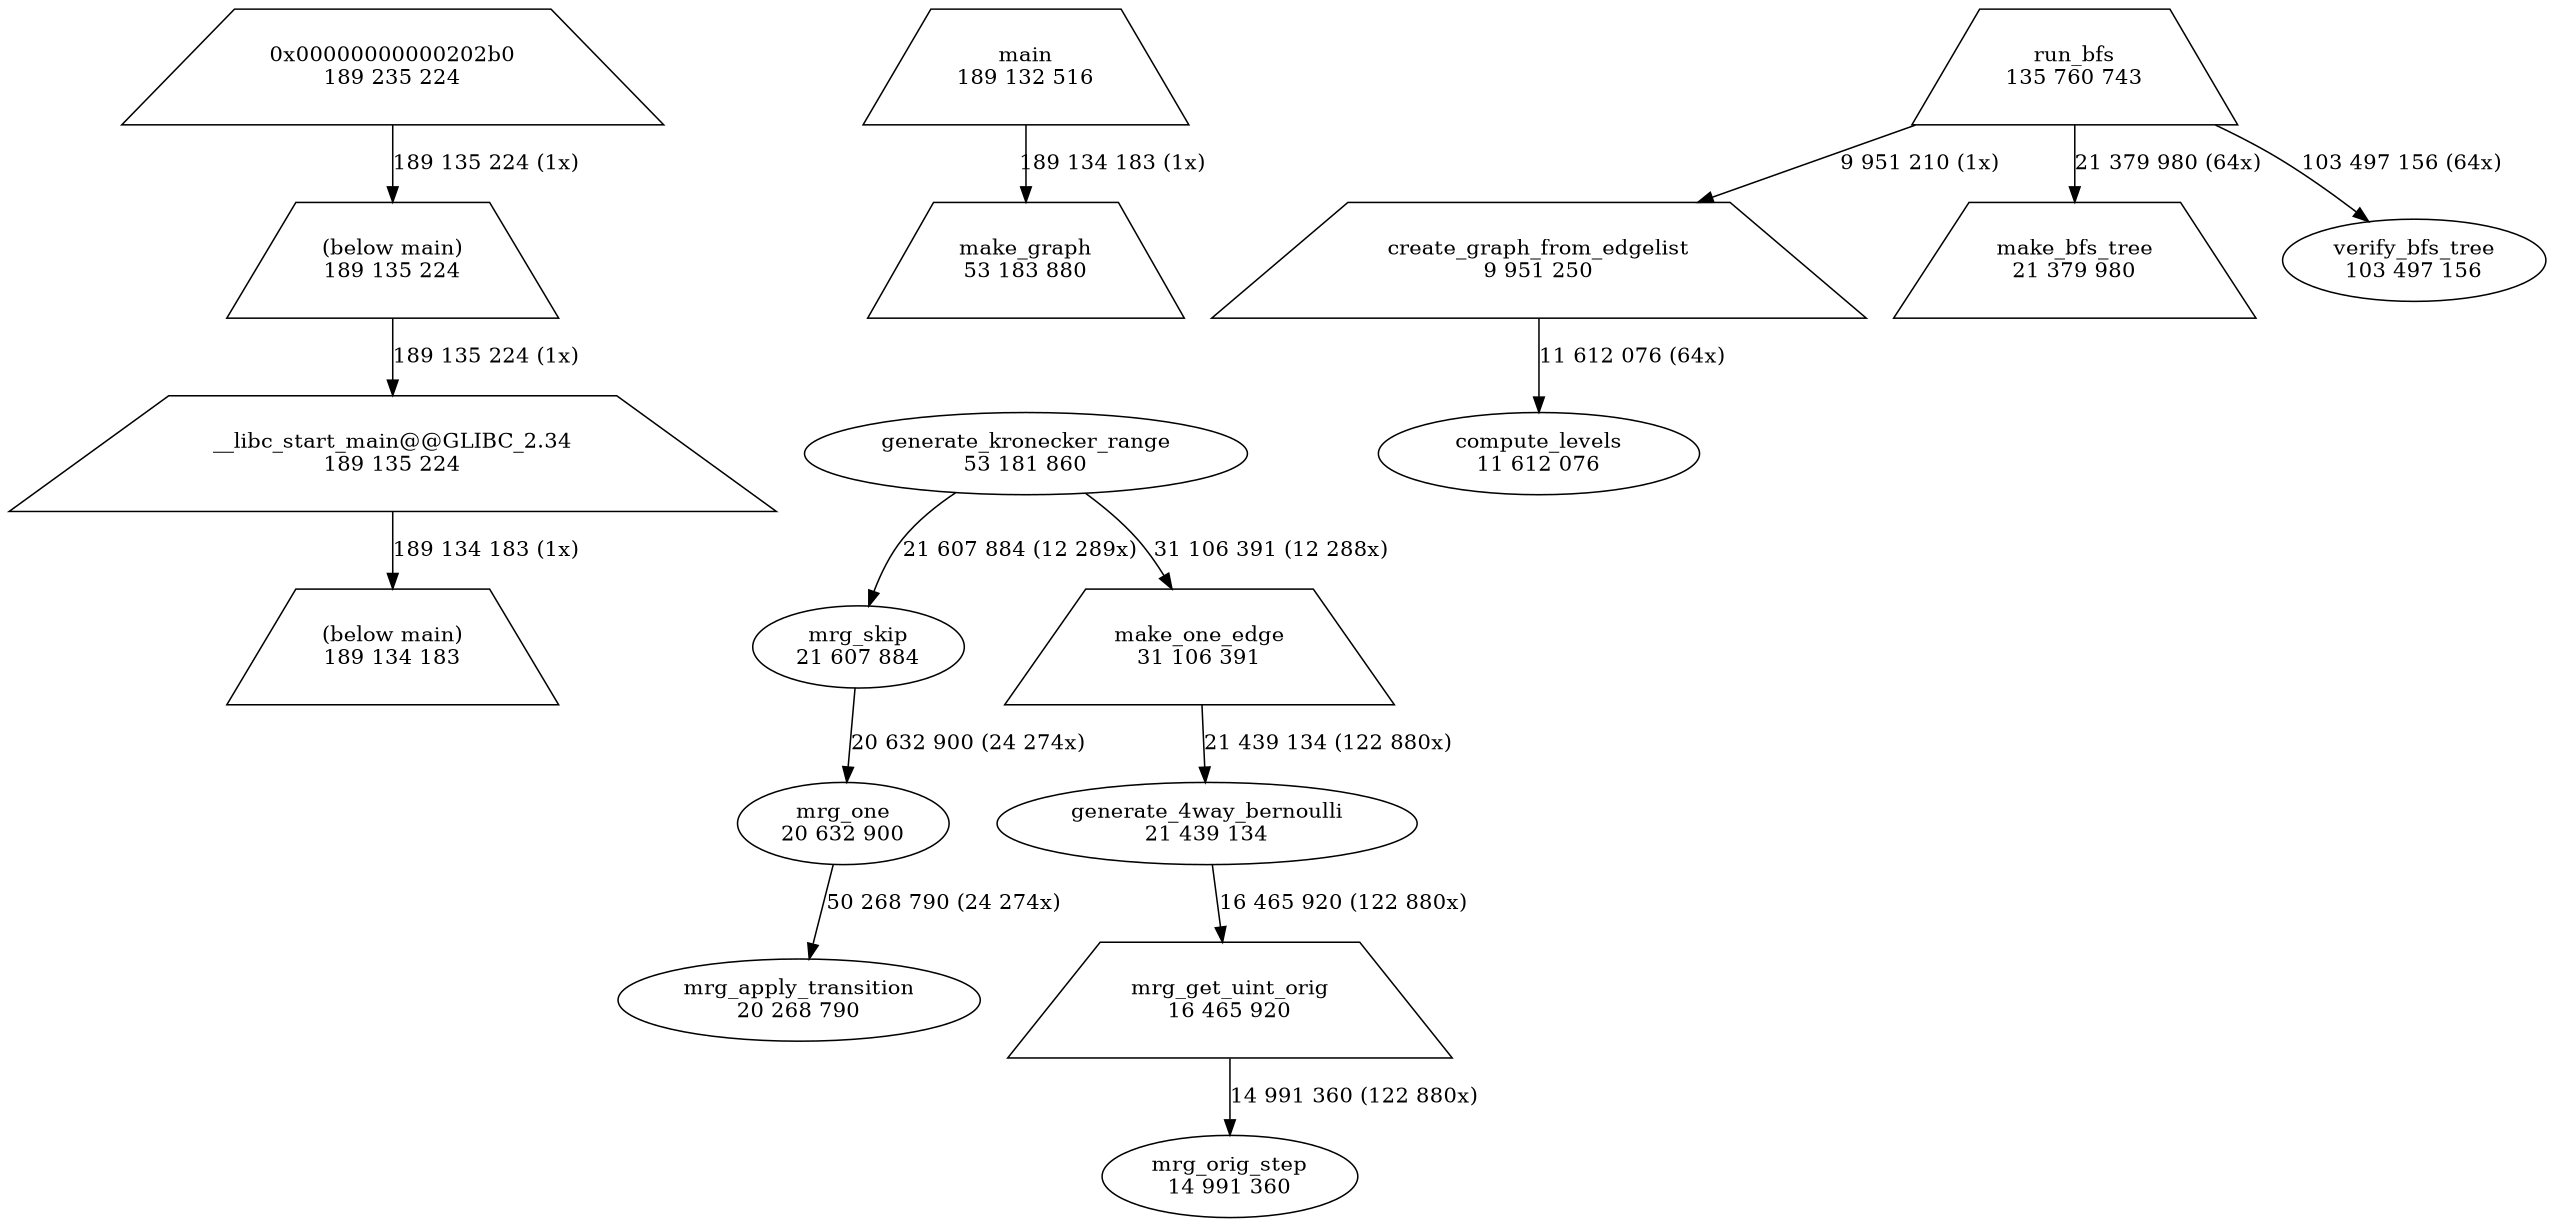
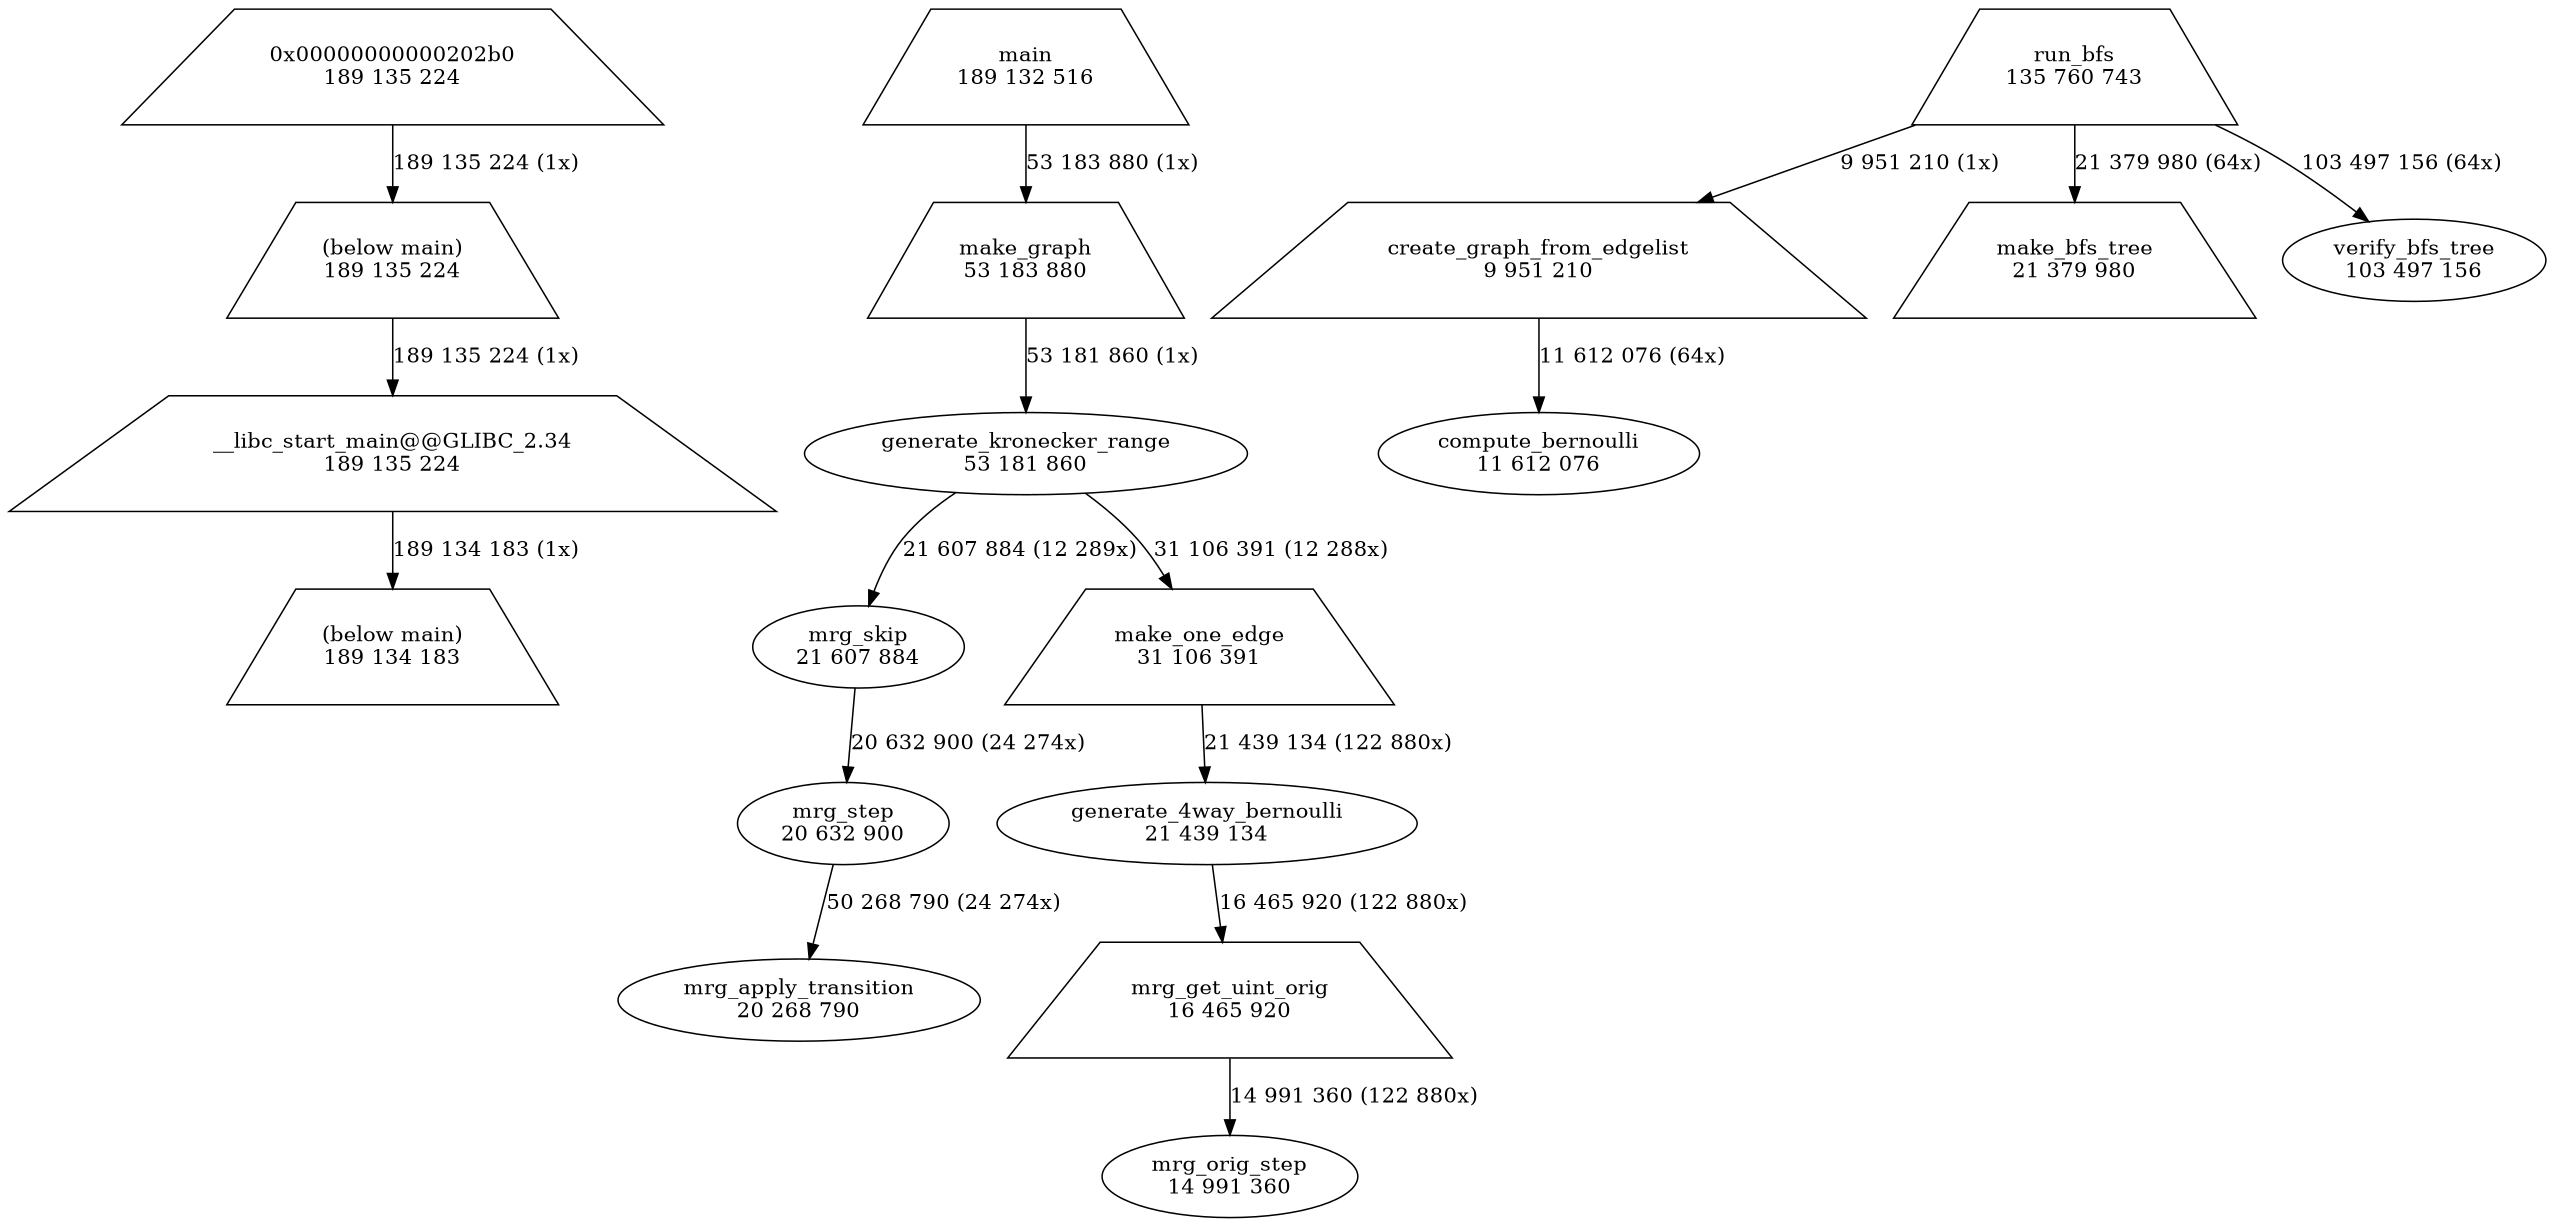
node "0x00000000000202b0 189 235 224": label "0x00000000000202b0 189 235 224" -> "0x00000000000202b0 189 135 224"
edge "main 189 132 516" -> "make_graph 53 183 880": label "189 134 183 (1x)" -> "53 183 880 (1x)"
node "create_graph_from_edgelist 9 951 250": label "create_graph_from_edgelist 9 951 250" -> "create_graph_from_edgelist 9 951 210"
edge "make_graph 53 183 880" -> "generate_kronecker_range 53 181 860": added, label "53 181 860 (1x)"
node "compute_levels 11 612 076": label "compute_levels 11 612 076" -> "compute_bernoulli 11 612 076"
node "mrg_one 20 632 900": label "mrg_one 20 632 900" -> "mrg_step 20 632 900"
